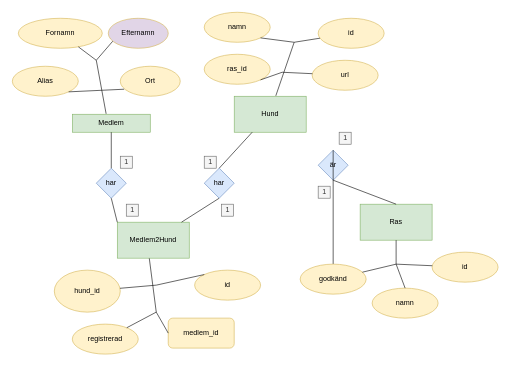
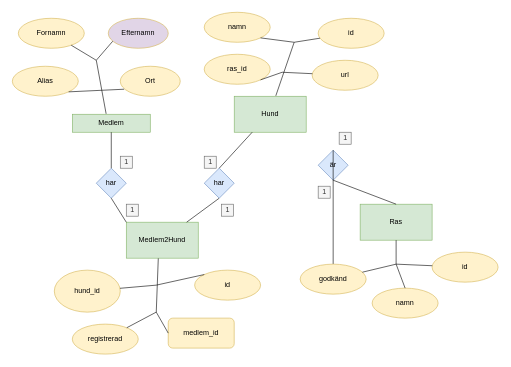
node "Fornamn": size 84x30 -> 66x30
node "Medlem2Hund": moved (153, 240) -> (162, 240)
